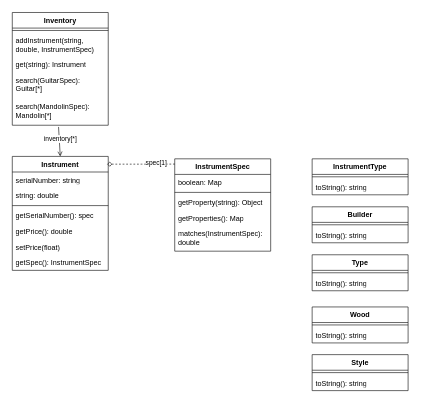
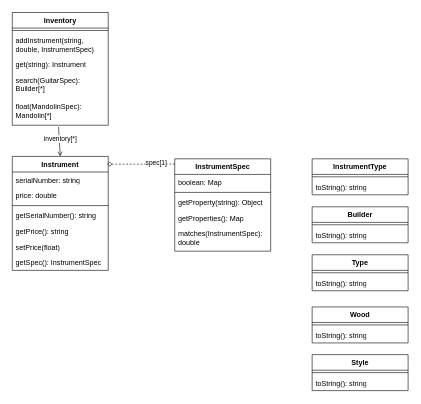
node "search(GuitarSpec): Guitar[*]": label "search(GuitarSpec): Guitar[*]" -> "search(GuitarSpec): Builder[*]"
node "search(MandolinSpec): Mandolin[*]": label "search(MandolinSpec): Mandolin[*]" -> "float(MandolinSpec): Mandolin[*]"
node "string: double": label "string: double" -> "price: double"
node "getSerialNumber(): spec": label "getSerialNumber(): spec" -> "getSerialNumber(): string"
node "getPrice(): double": label "getPrice(): double" -> "getPrice(): string"
